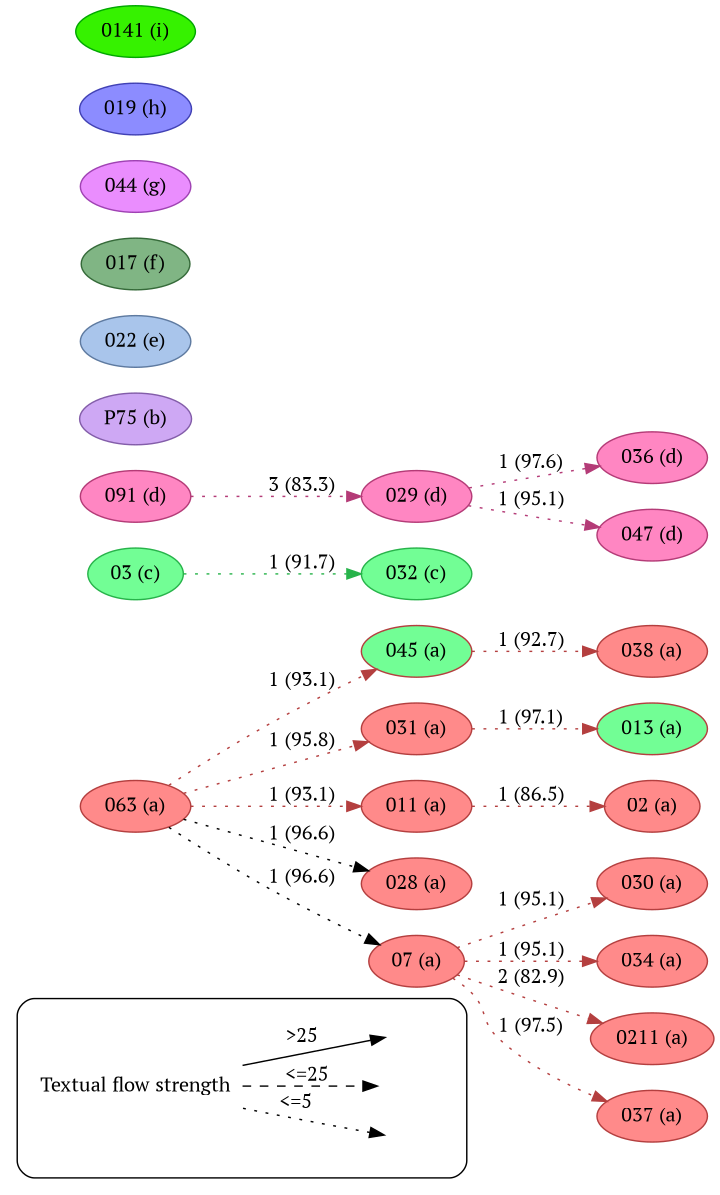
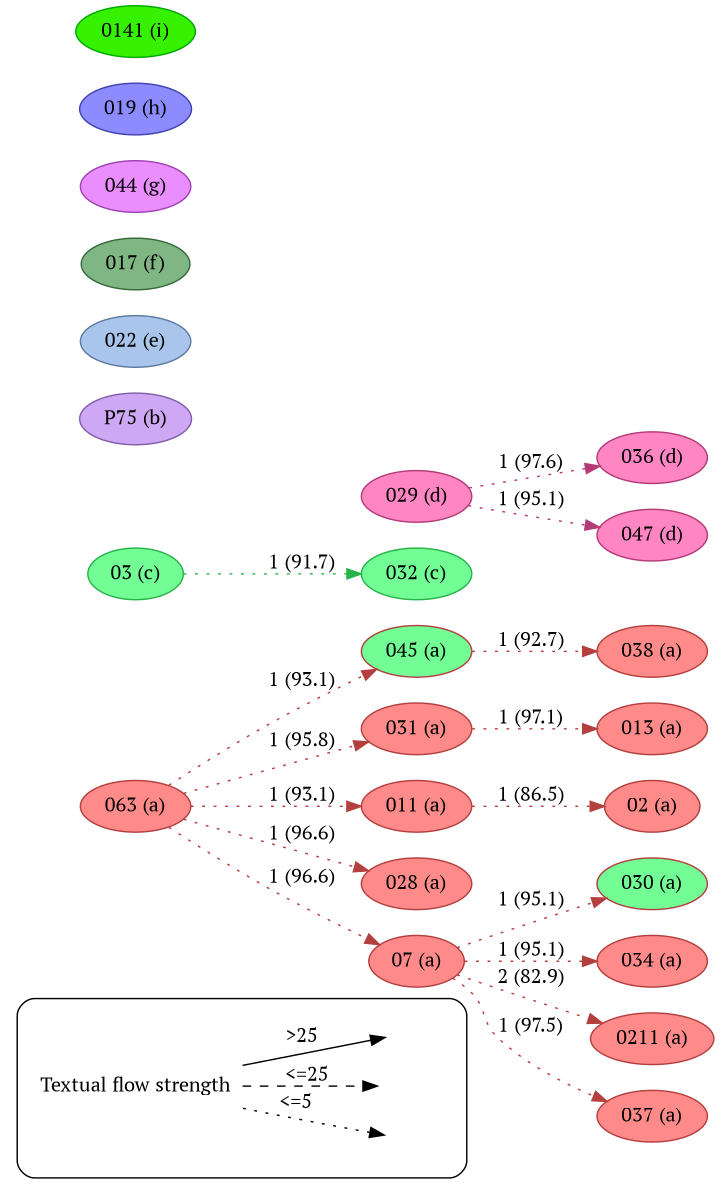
node "091 (d)": removed
node "013 (a)": fillcolor #72fe95 -> #ff8a8a
edge "063 (a)" -> "028 (a)": color black -> #b43f3f
node "030 (a)": fillcolor #ff8a8a -> #72fe95
edge "063 (a)" -> "07 (a)": color black -> #b43f3f
